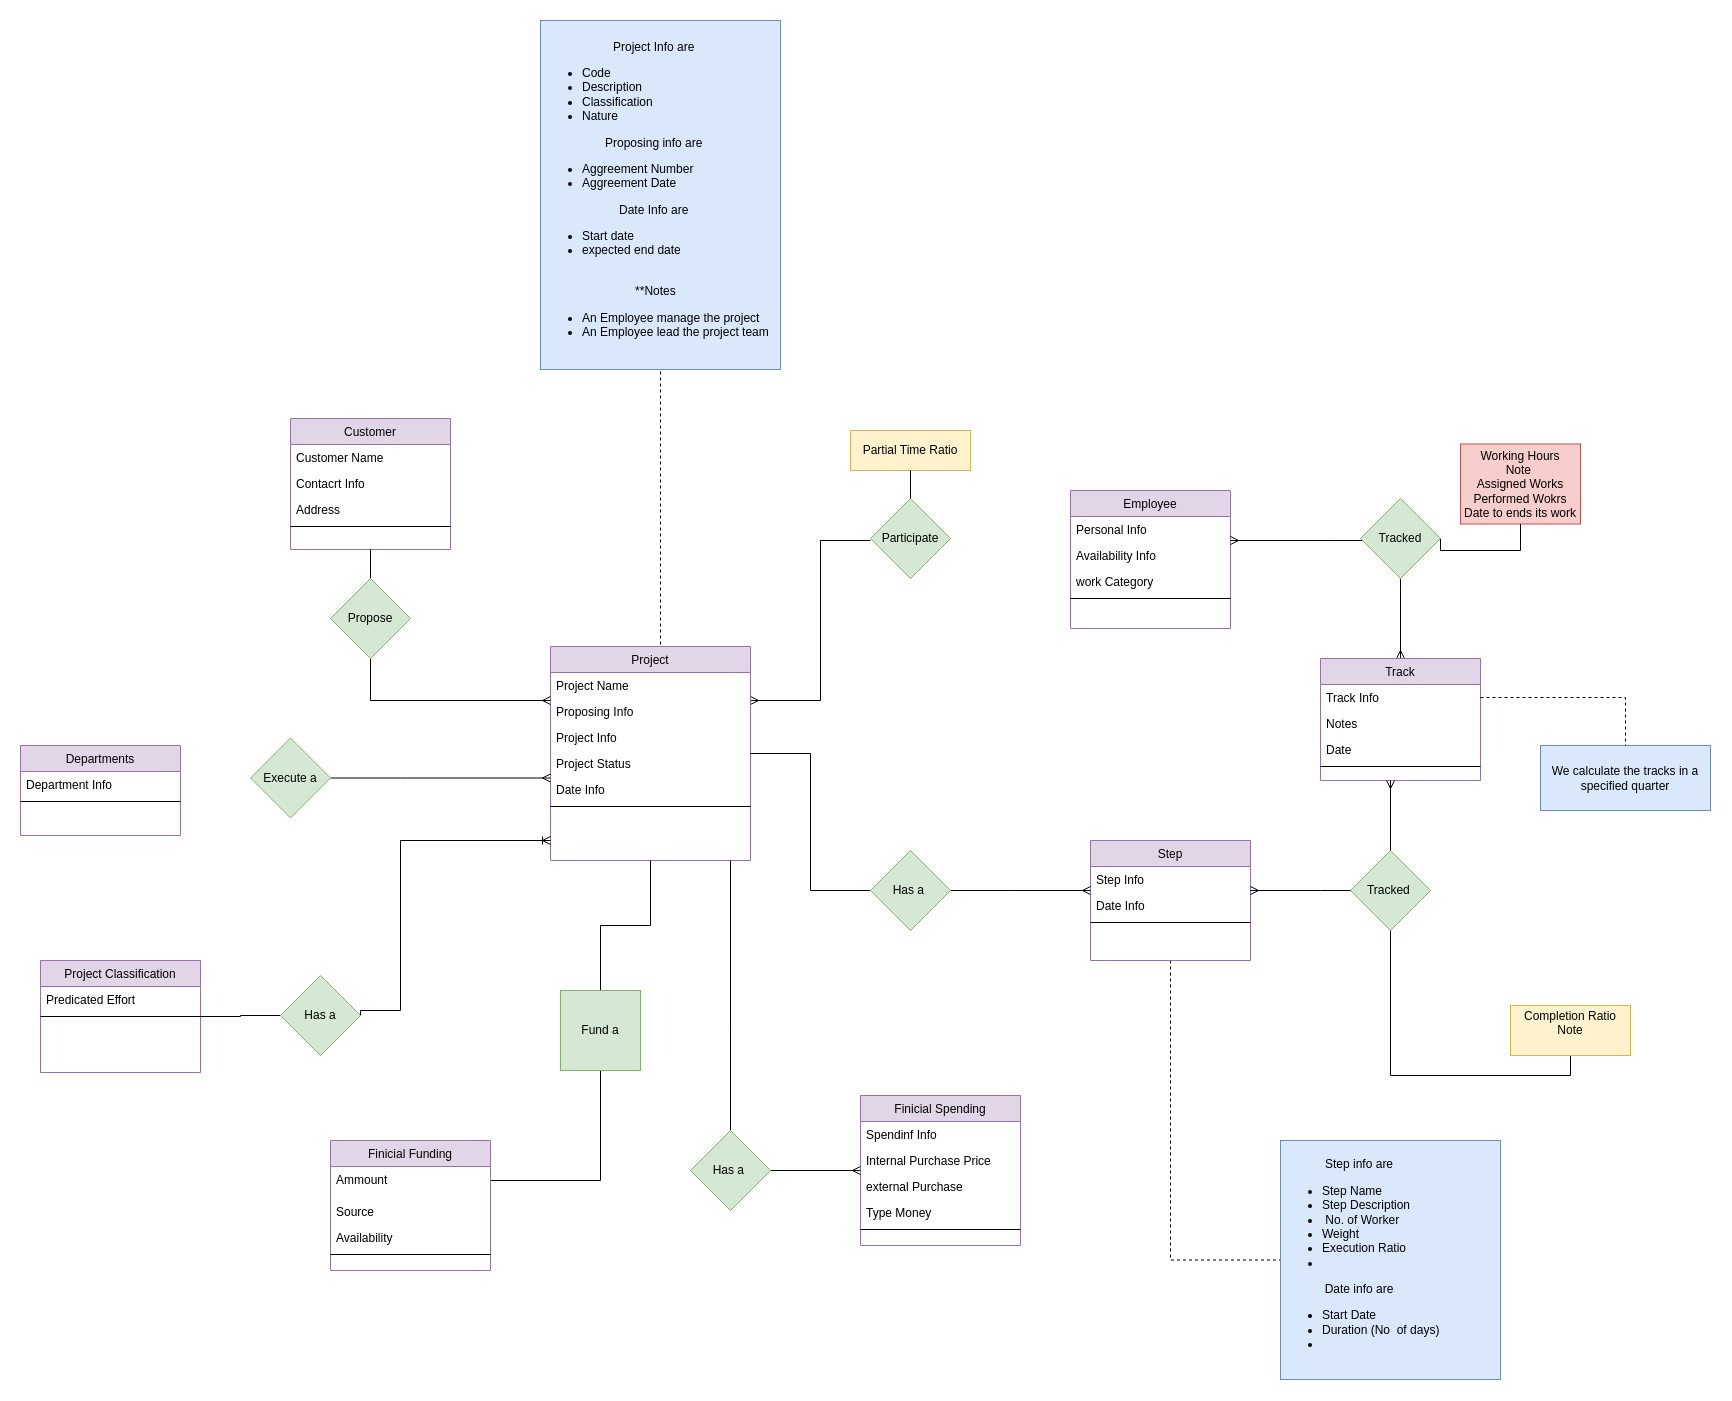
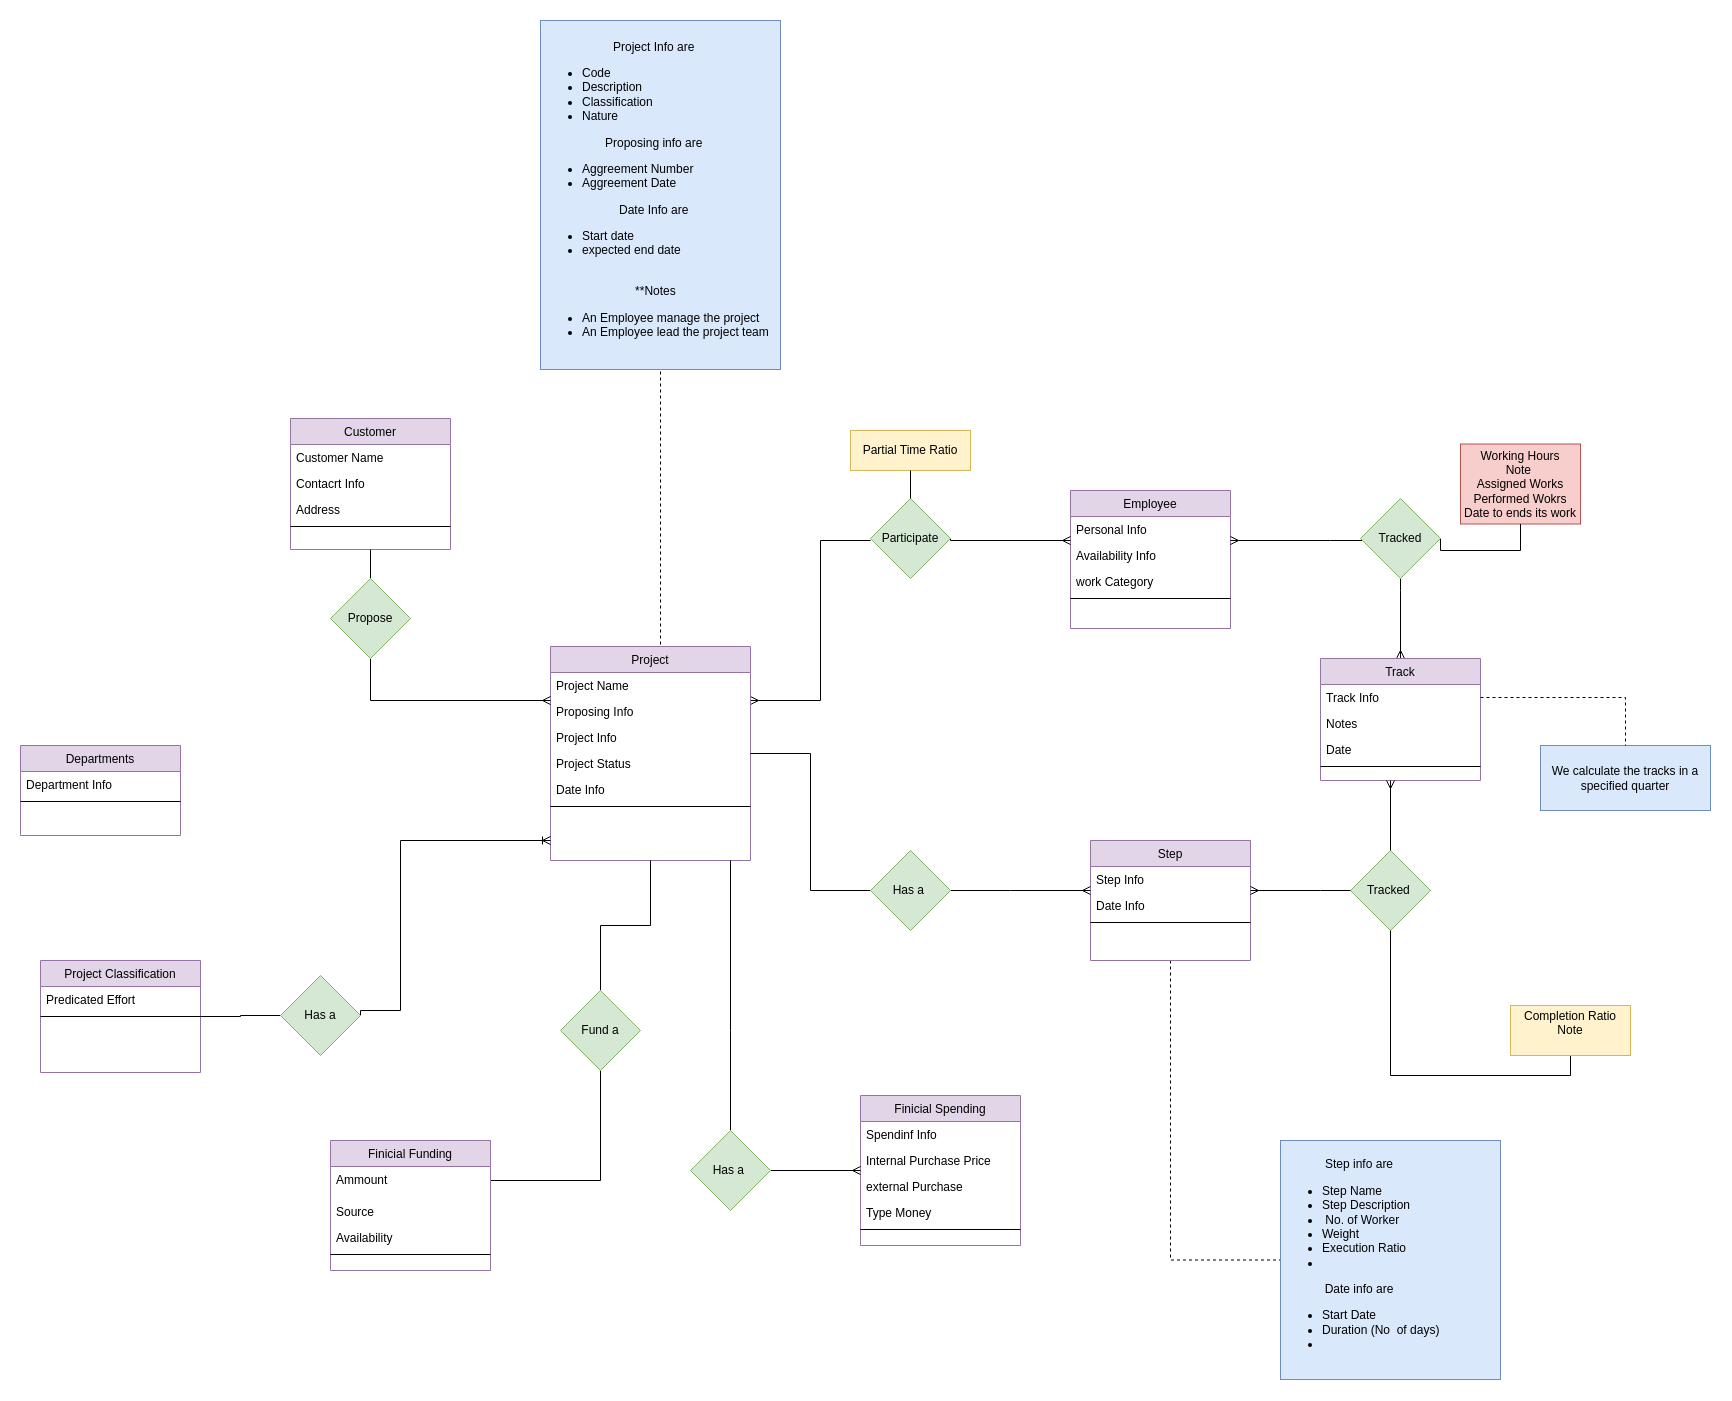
edge "Participate" -> "Employee": added
node "Execute a": removed
edge "Execute a" -> "Project": removed
node "Fund a": shape rectangle -> diamond
